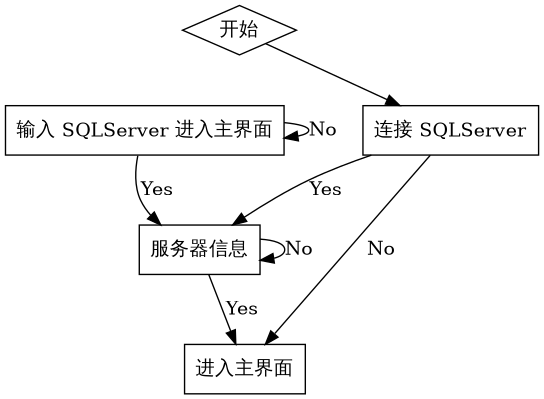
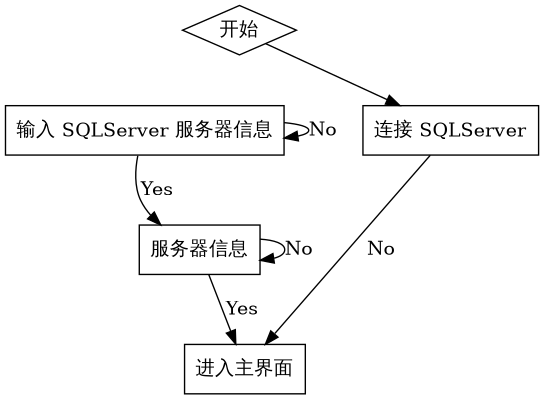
node "输入 SQLServer 进入主界面": label "输入 SQLServer 进入主界面" -> "输入 SQLServer 服务器信息"
edge "连接 SQLServer" -> "服务器信息": removed, label "Yes"
